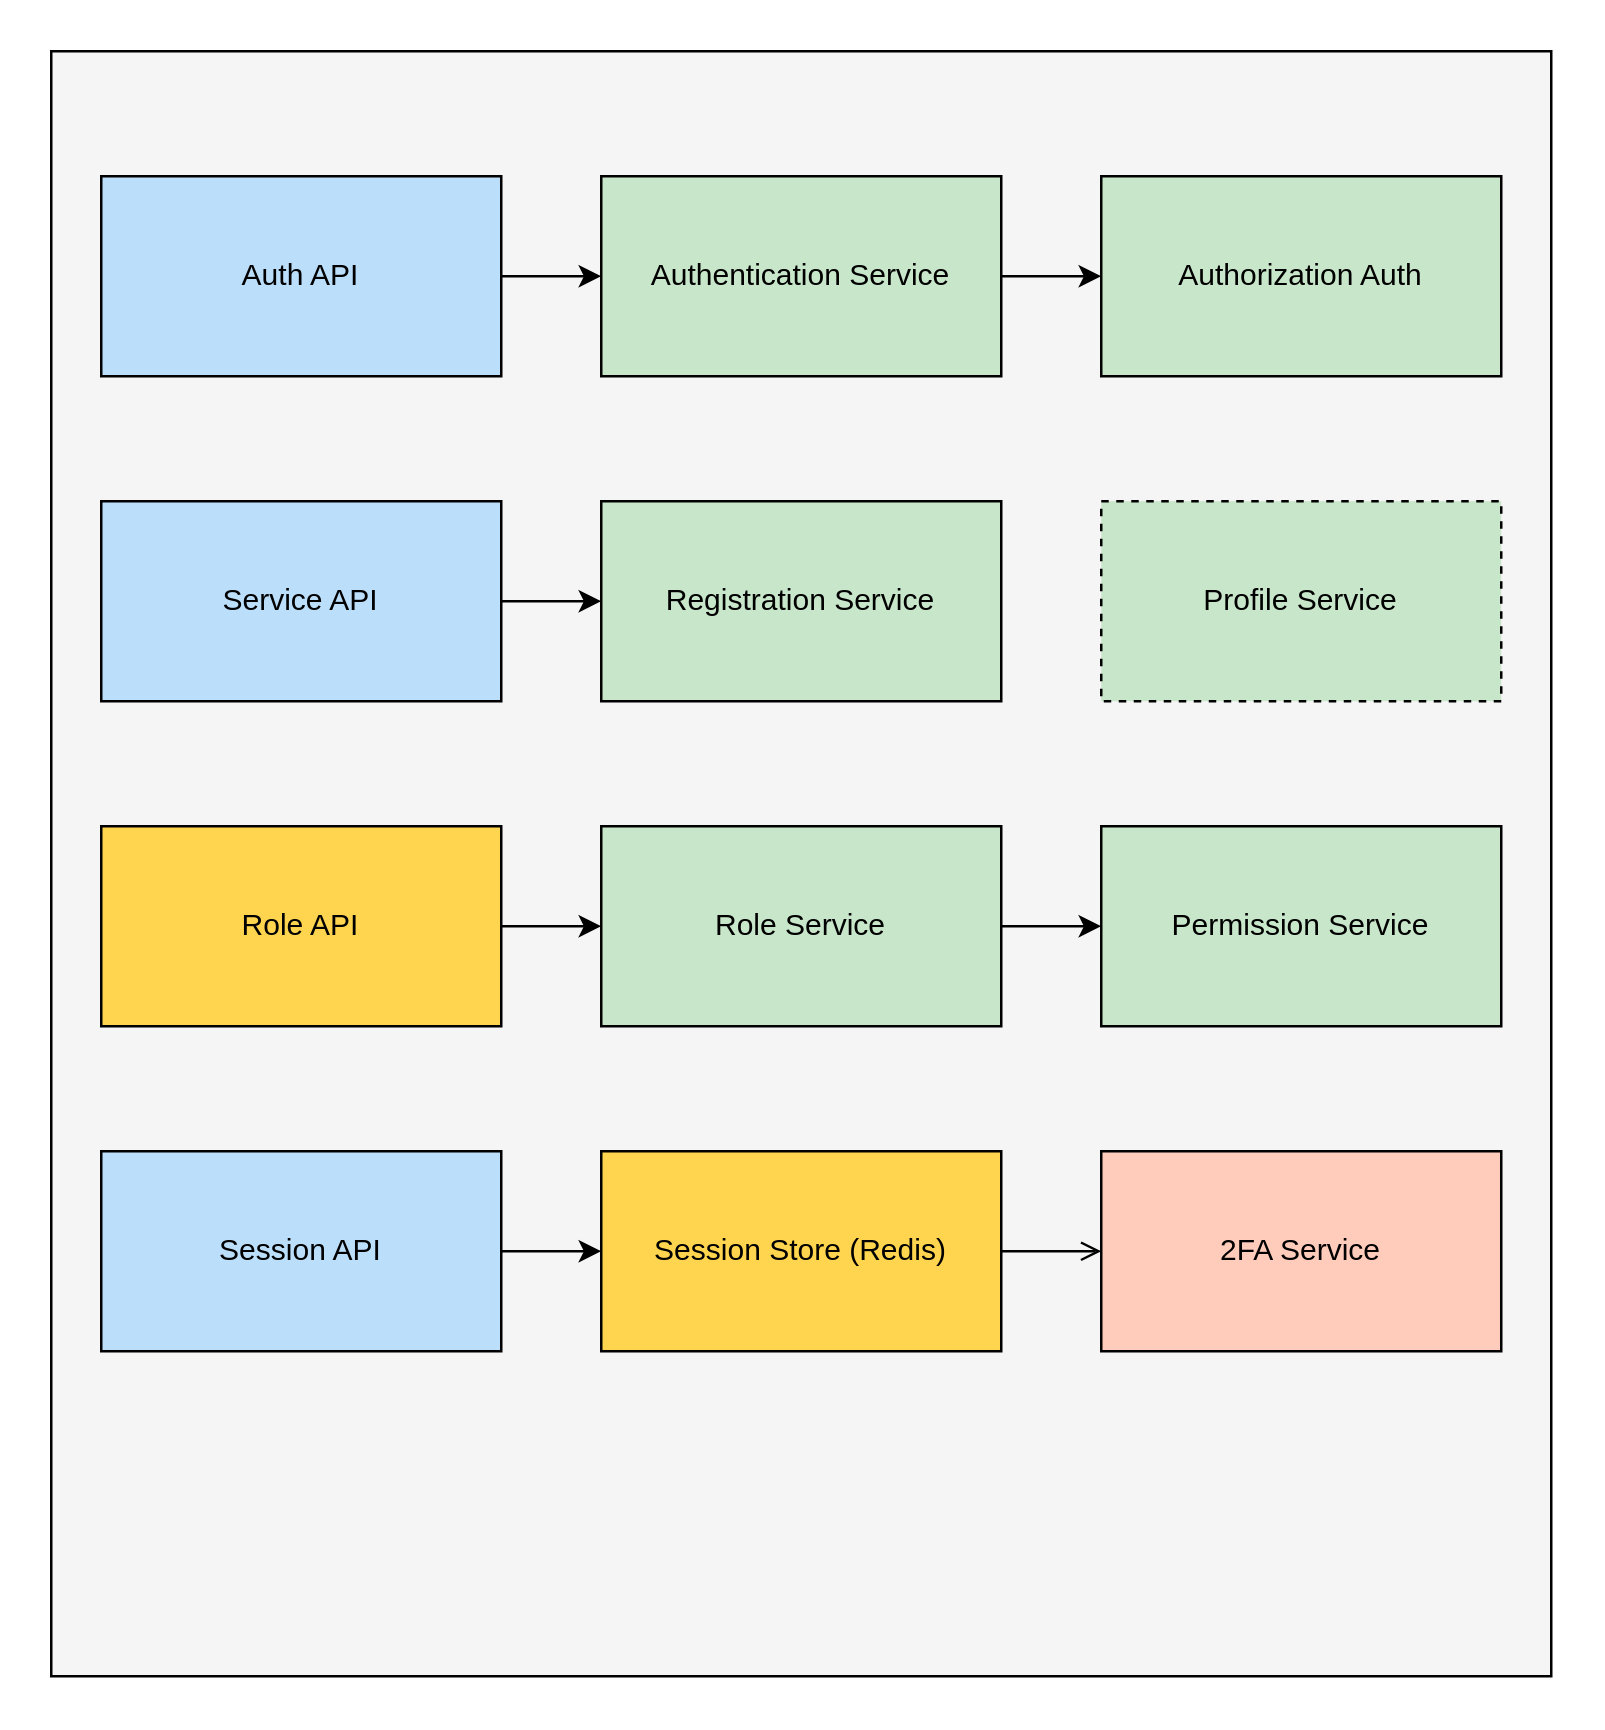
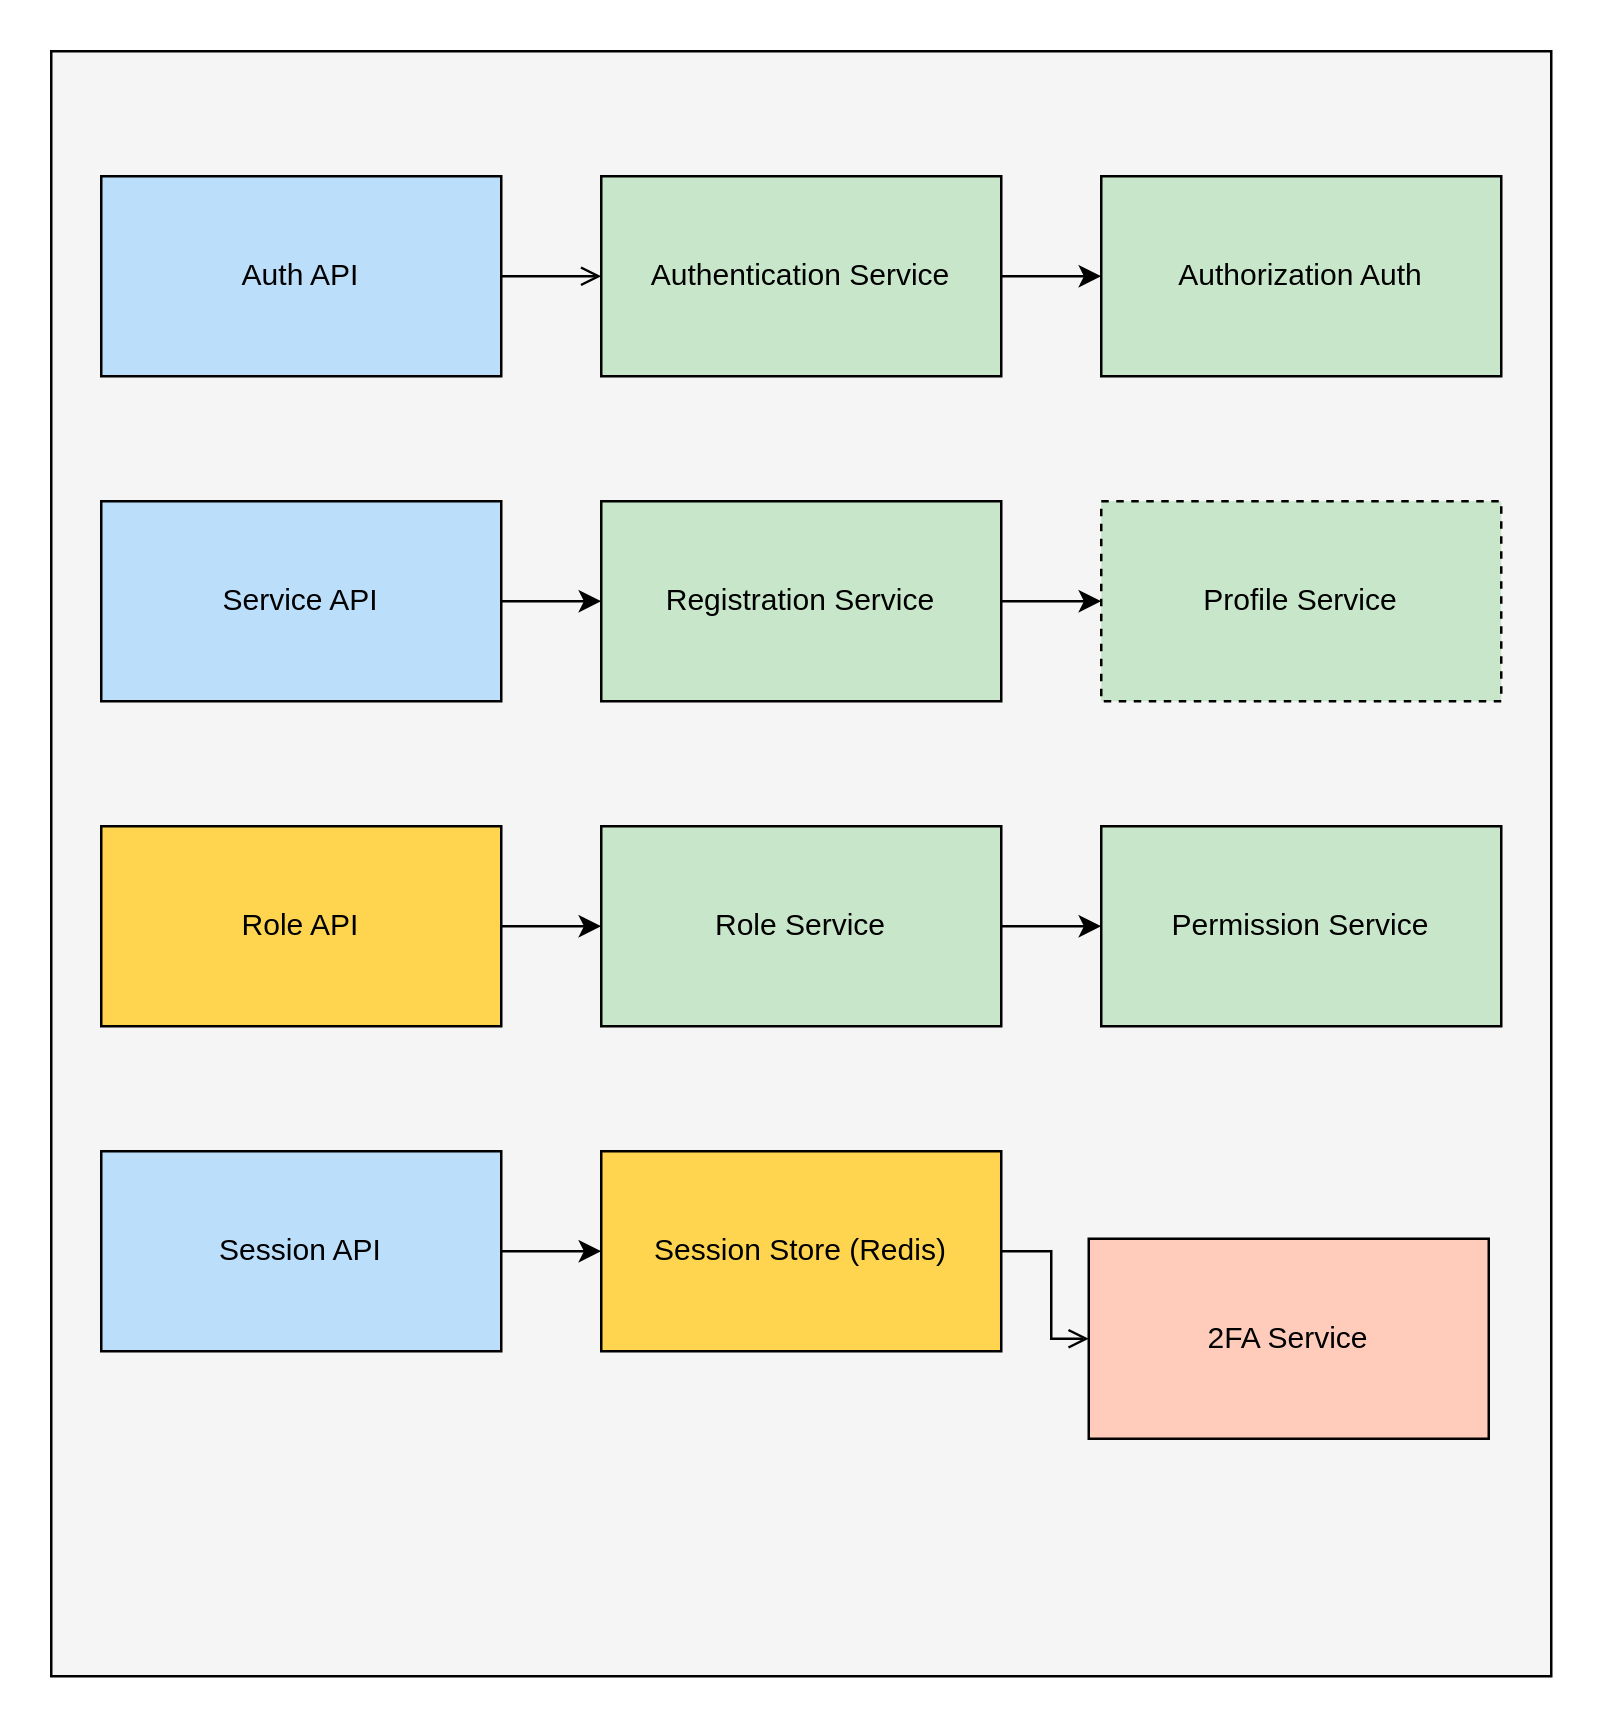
edge "Auth API" -> "Authentication Service": arrowhead classic -> open
edge "Registration Service" -> "Profile Service": added
node "2FA Service": moved (1301, 1251) -> (1289, 1339)
